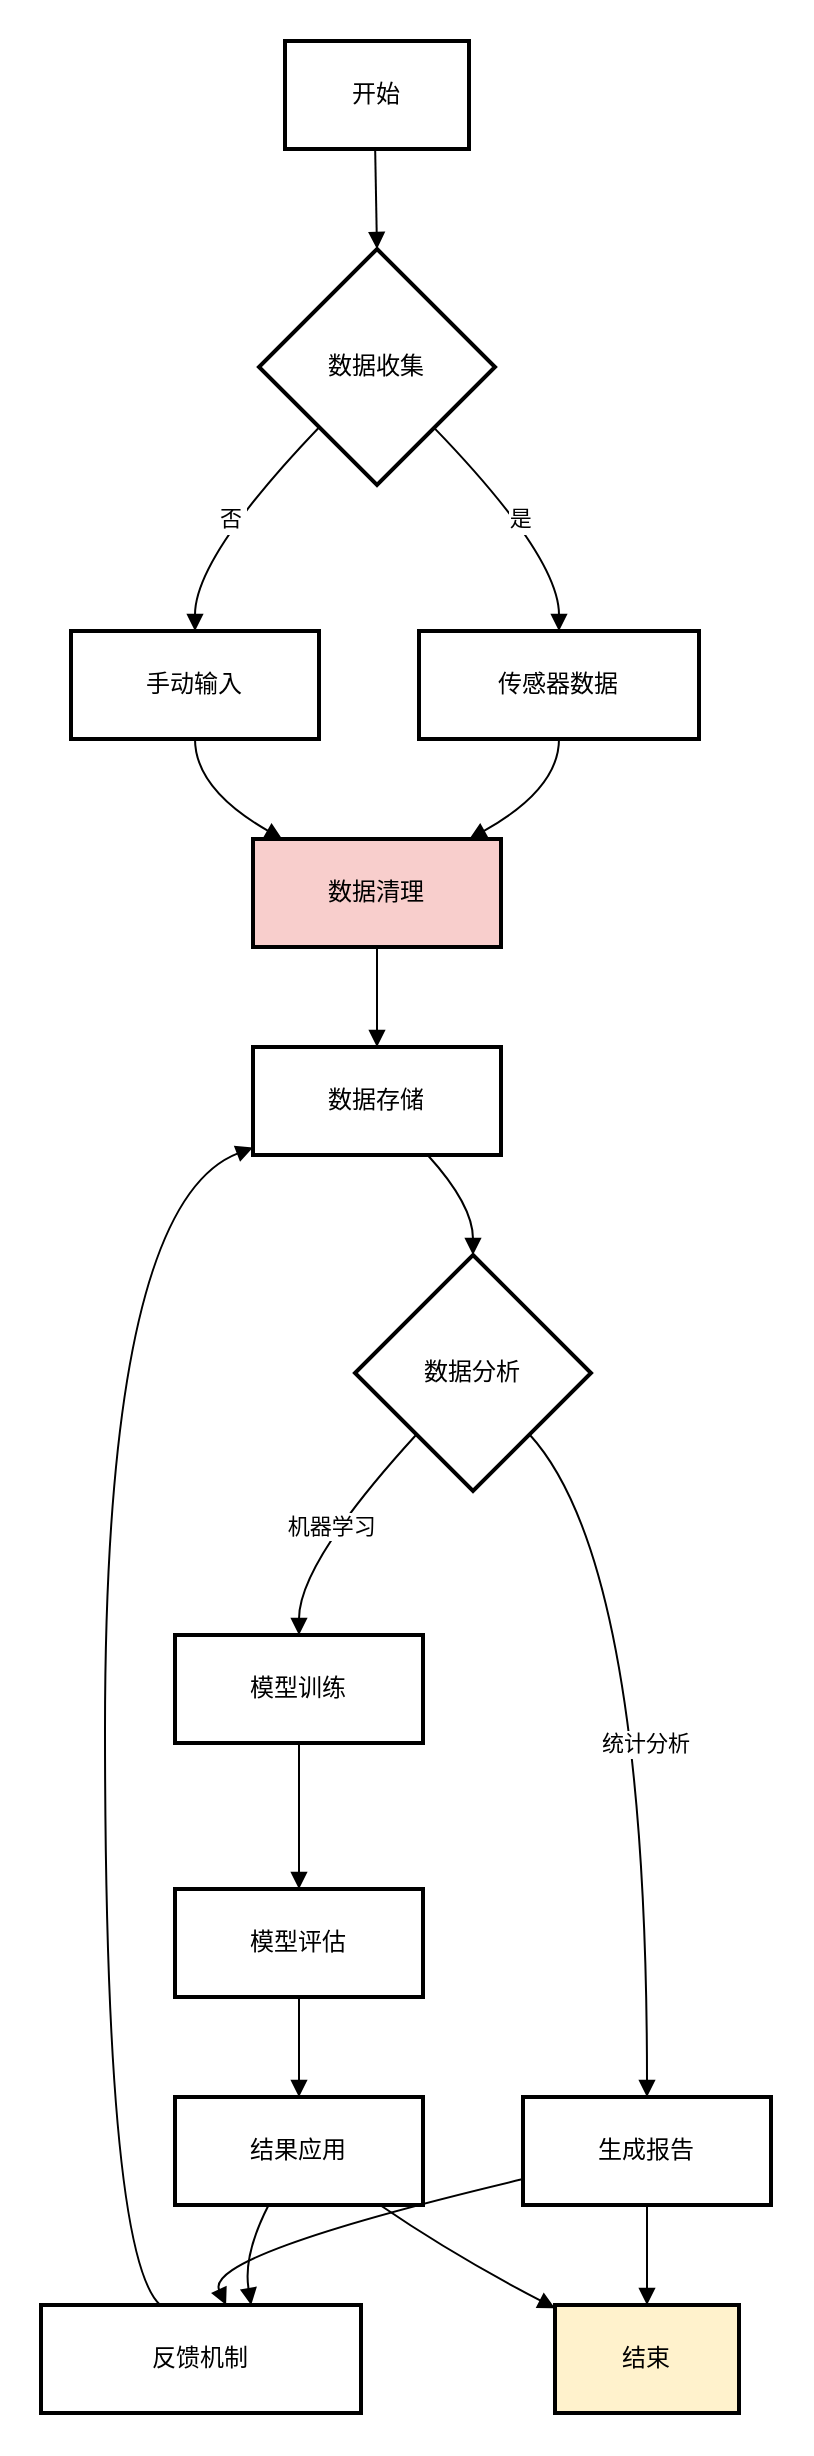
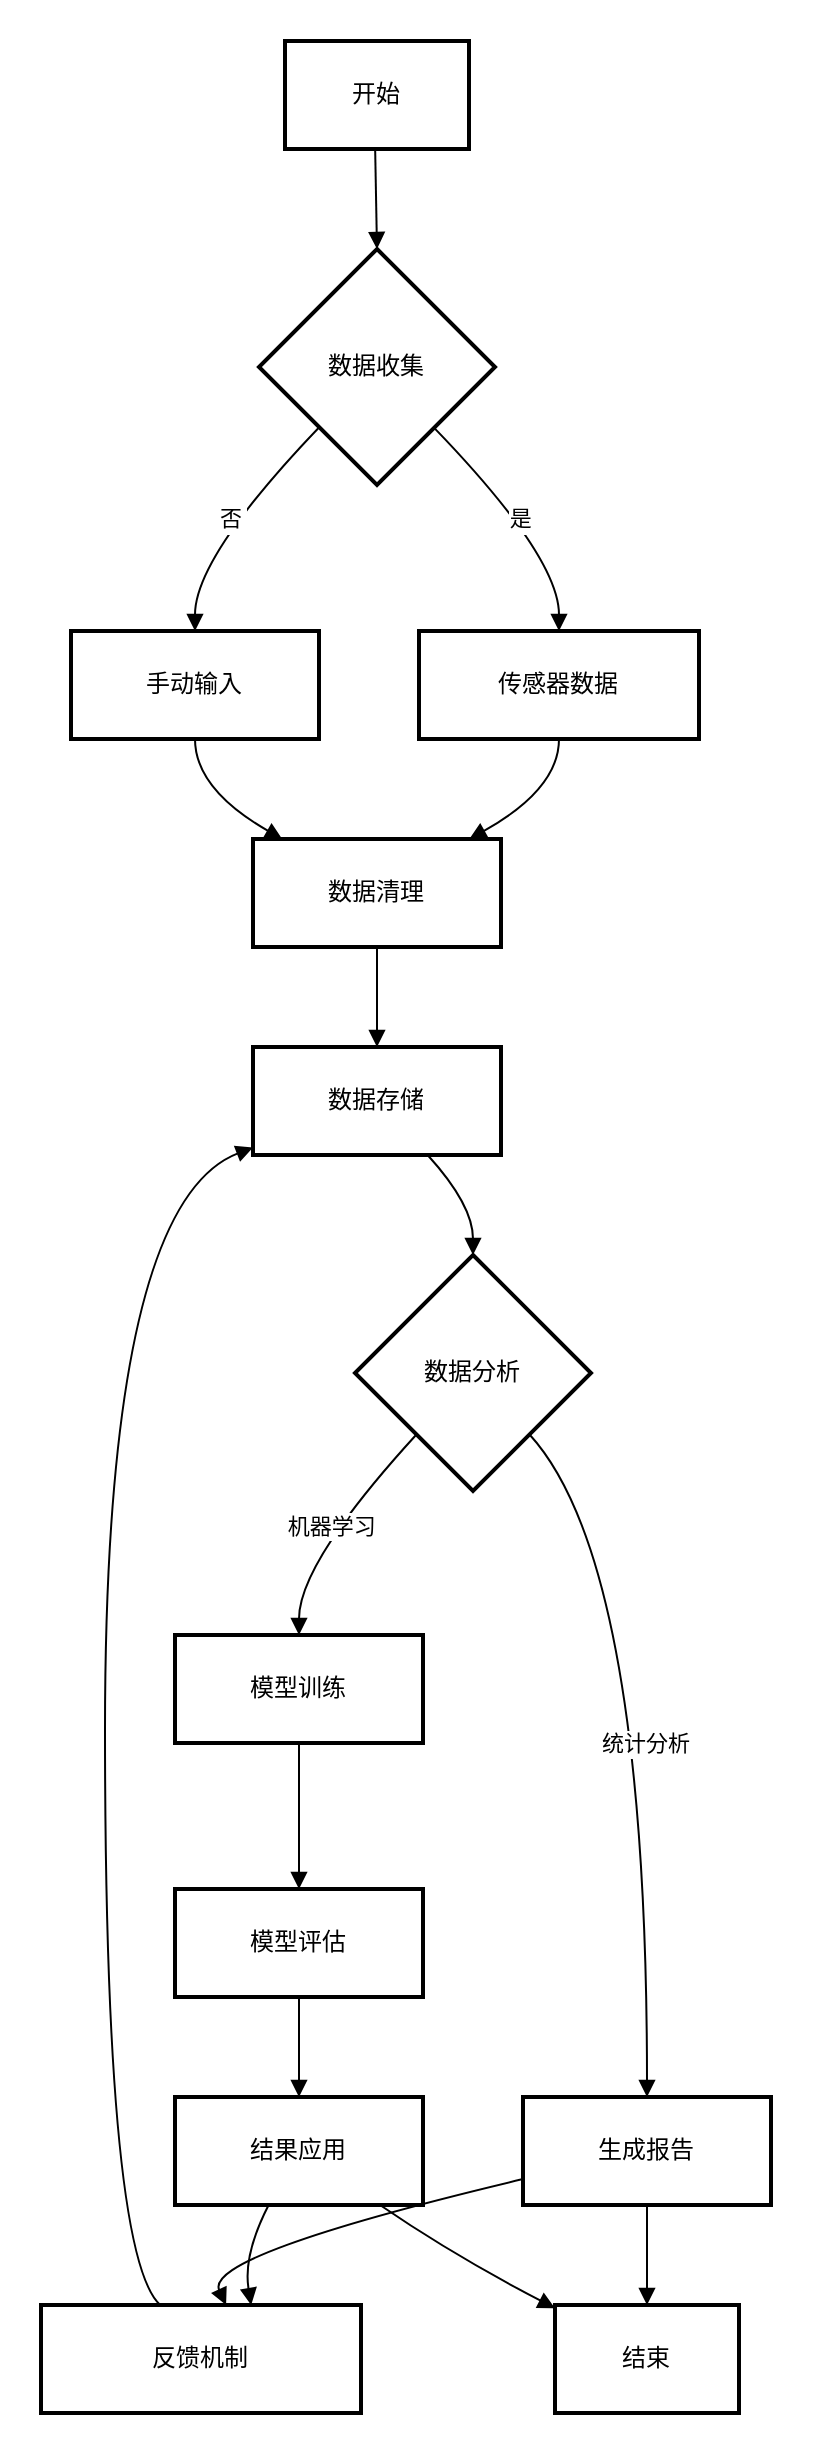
node "数据清理": fillcolor #f8cecc -> #ffffff
node "结束": fillcolor #fff2cc -> #ffffff
